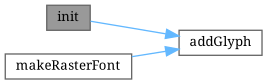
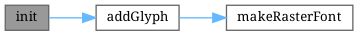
edge "makeRasterFont" -> "addGlyph": reversed
